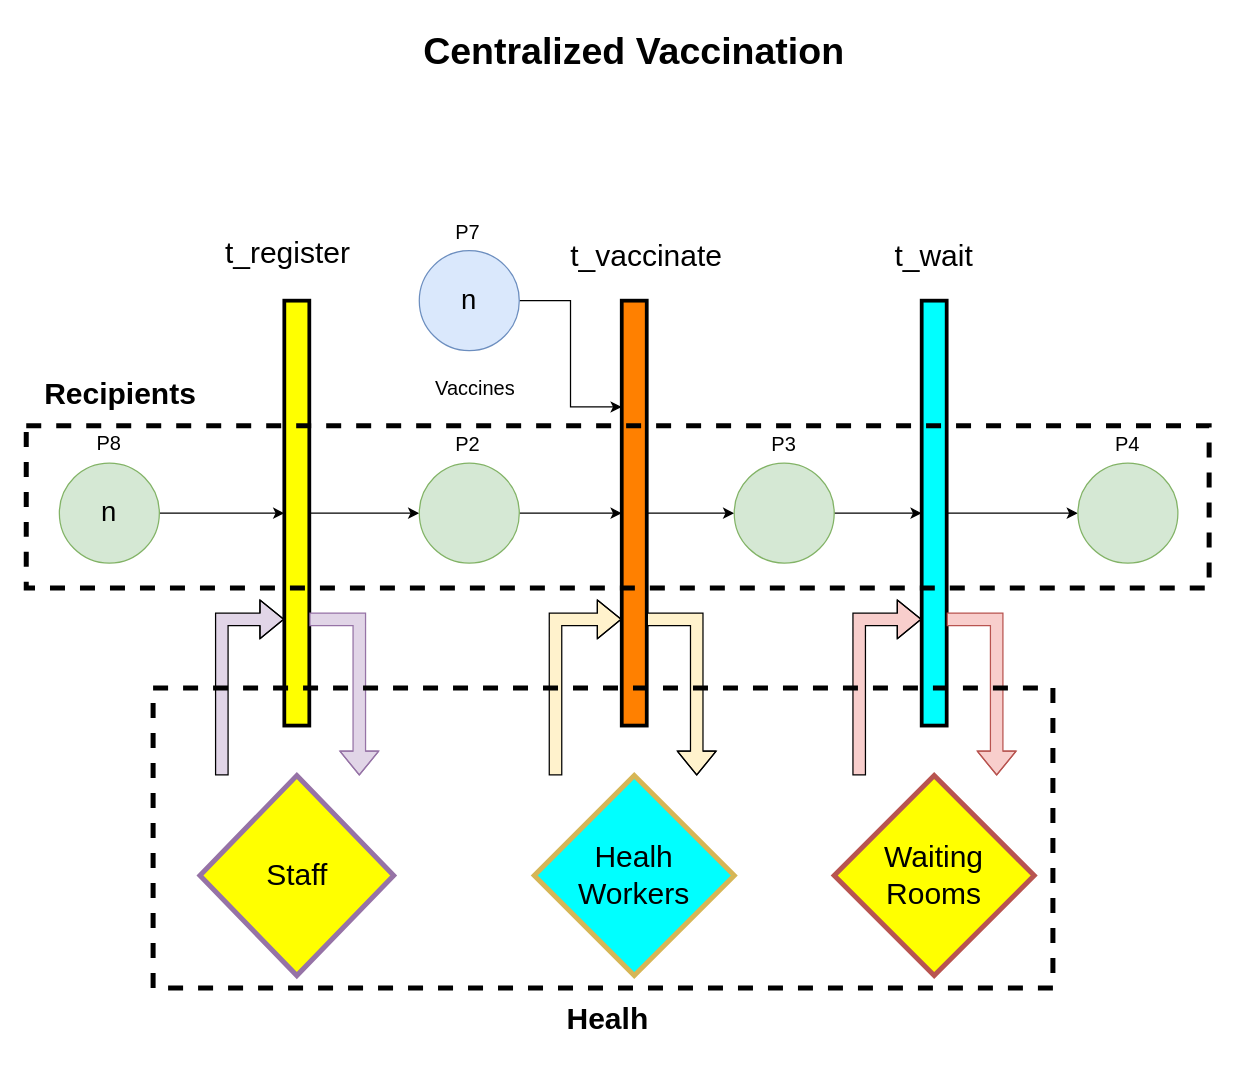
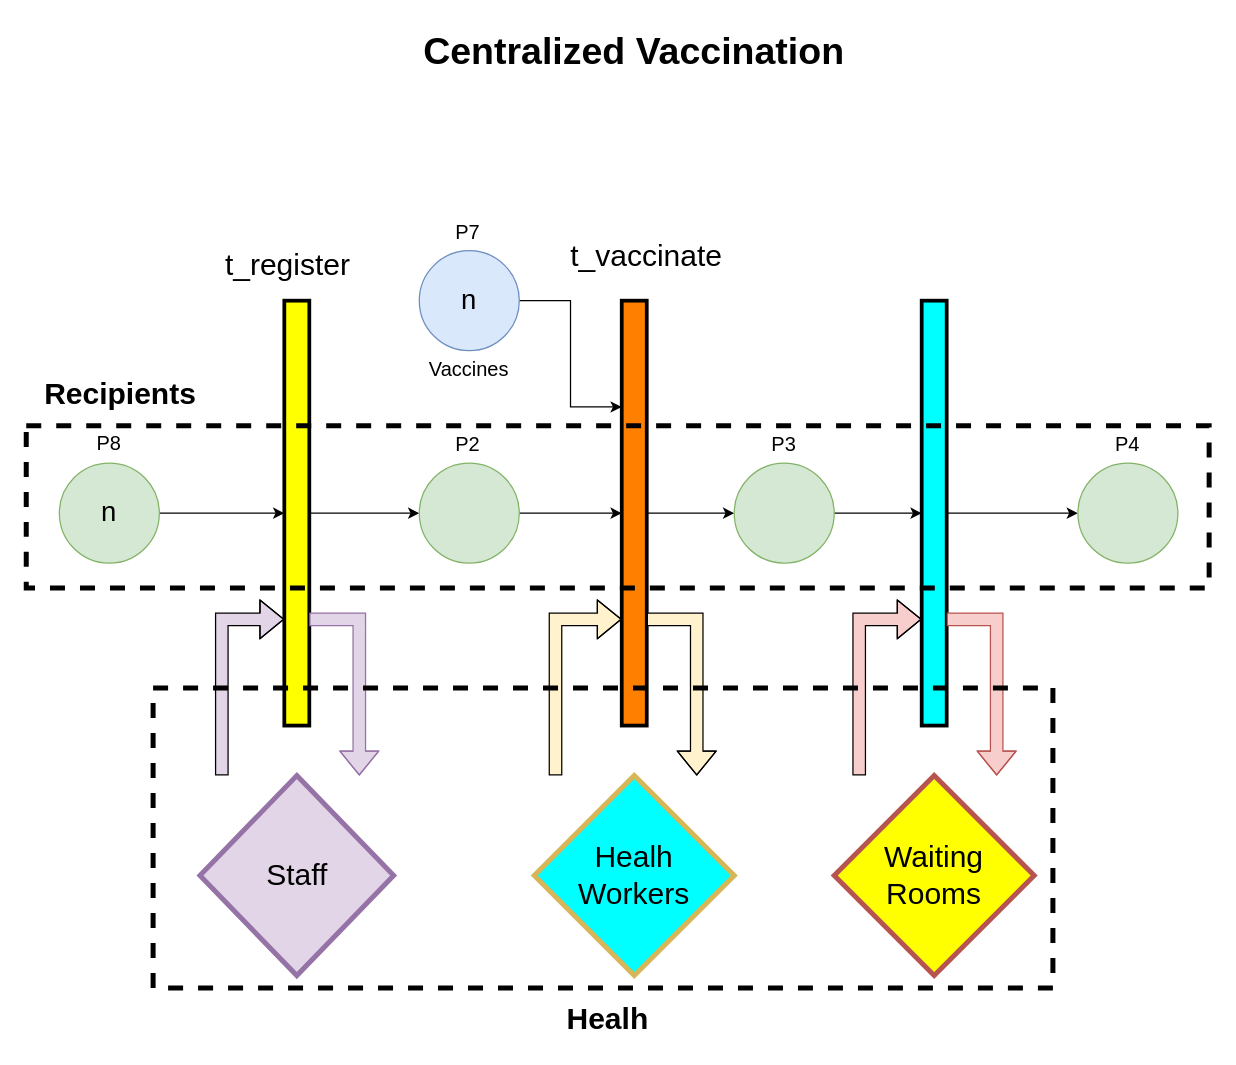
node "t_register": moved (288, 253) -> (288, 266)
node "t_wait": removed
node "Vaccines": moved (476, 388) -> (469, 369)
node "Staff": fillcolor #ffff00 -> #e1d5e7
